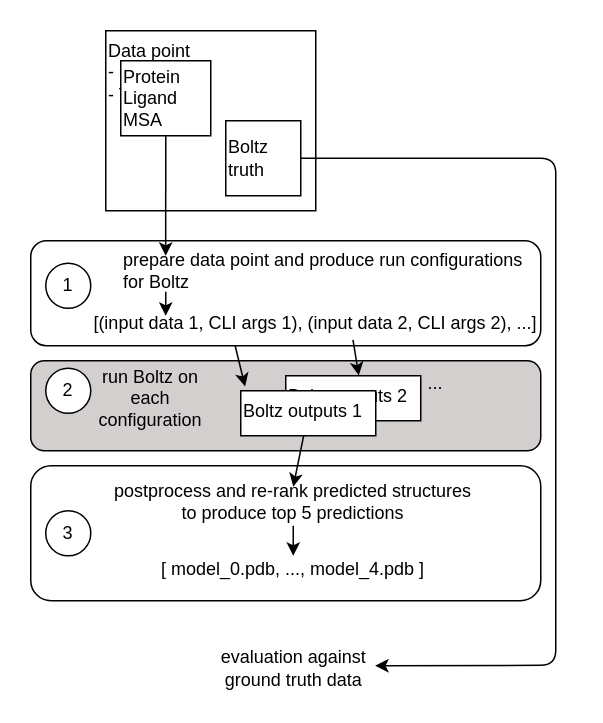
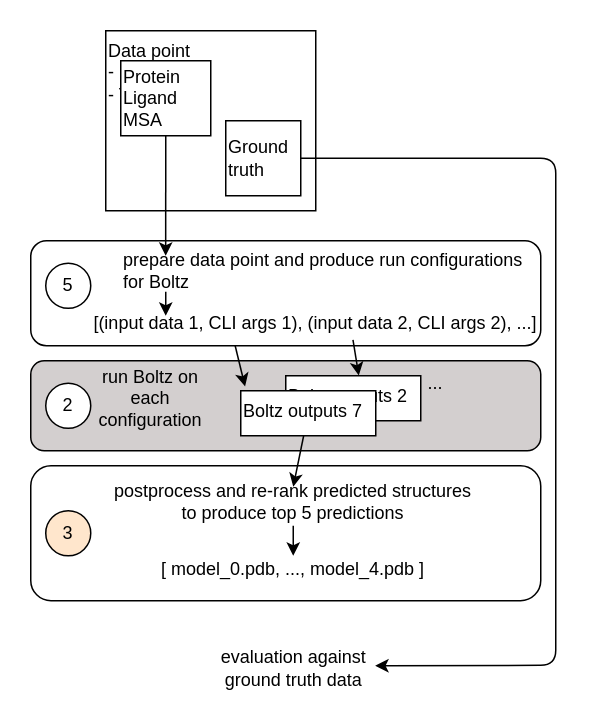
node "Boltz truth": label "Boltz truth" -> "Ground truth"
node "1": label "1" -> "5"
node "2": moved (68, 391) -> (68, 406)
node "Boltz outputs 1": label "Boltz outputs 1" -> "Boltz outputs 7"
node "3": fillcolor #ffffff -> #ffe6cc
